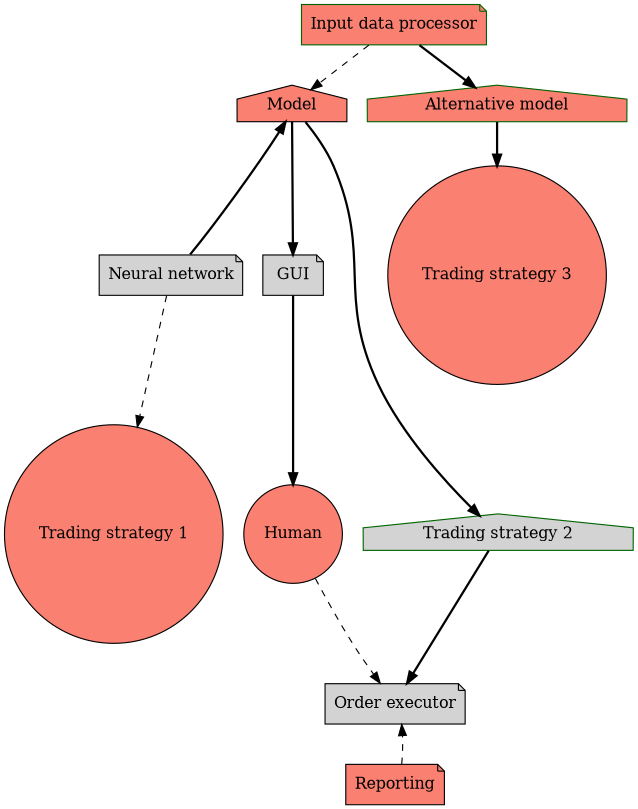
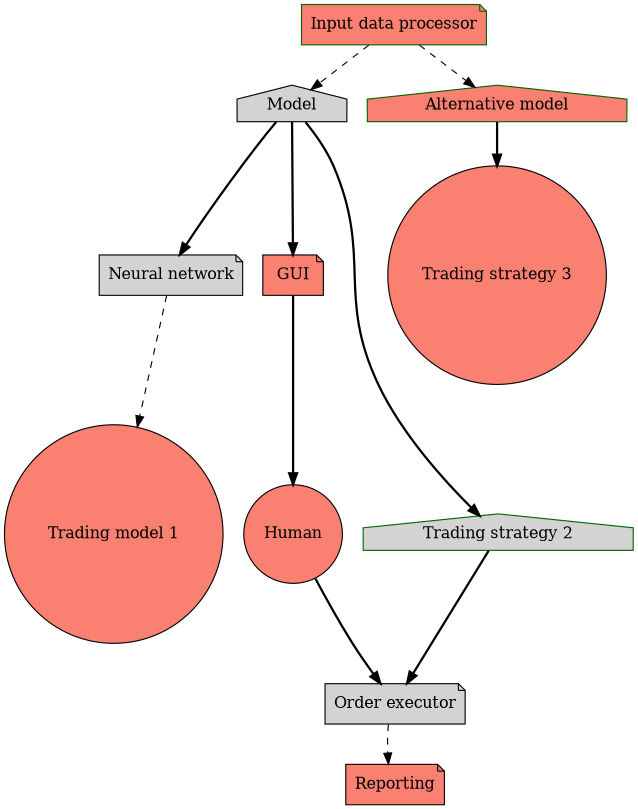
edge "Input data processor" -> "Alternative model": style bold -> dashed
node "Model": fillcolor salmon -> lightgrey
edge "Neural network" -> "Model": reversed
node "GUI": fillcolor lightgrey -> salmon
node "Trading strategy 1": label "Trading strategy 1" -> "Trading model 1"
edge "Human" -> "Order executor": style dashed -> bold
edge "Reporting" -> "Order executor": reversed
